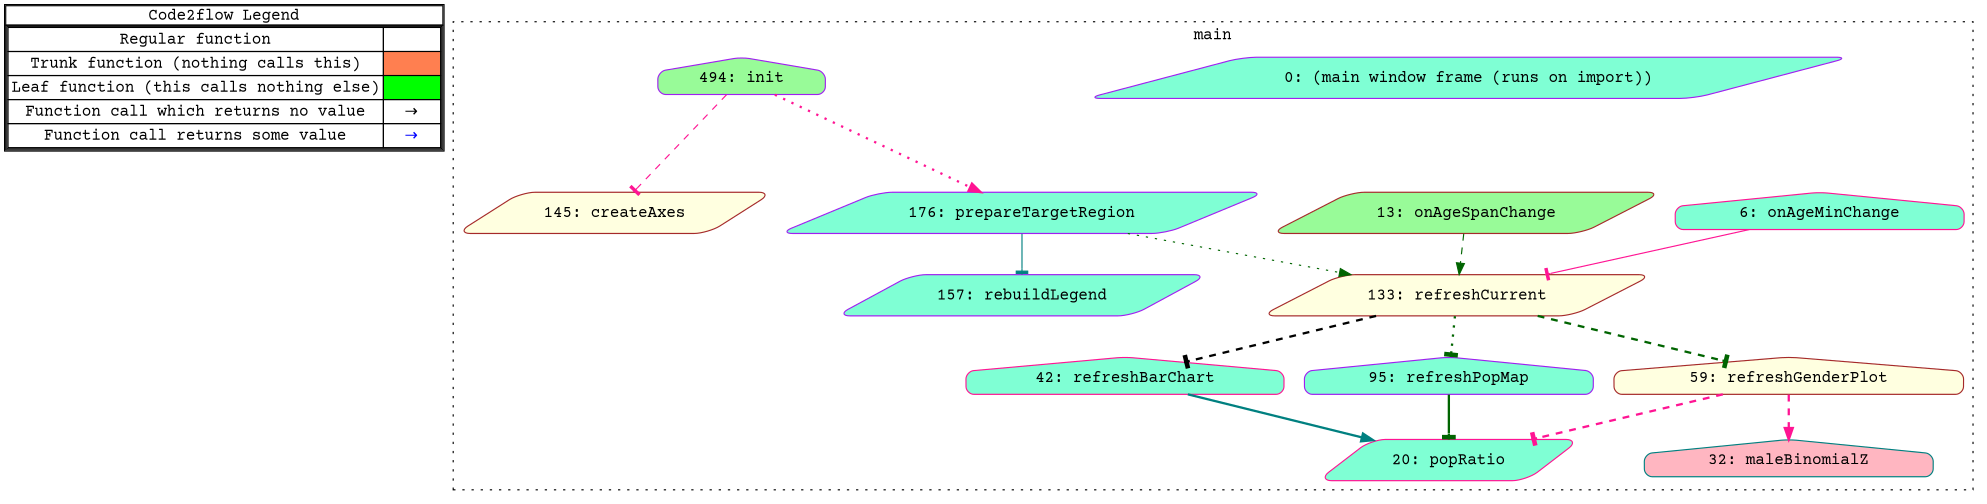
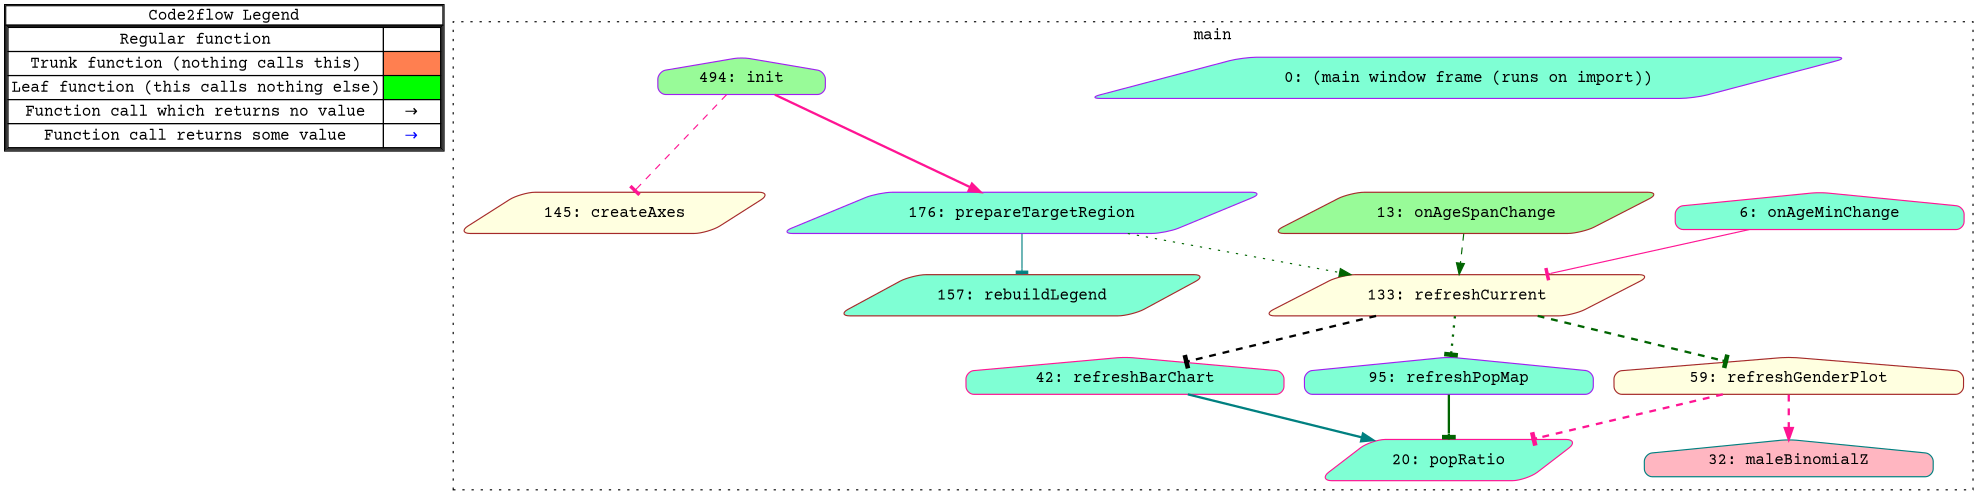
edge "494: init" -> "176: prepareTargetRegion": style dotted -> solid
node "157: rebuildLegend": color purple -> brown
